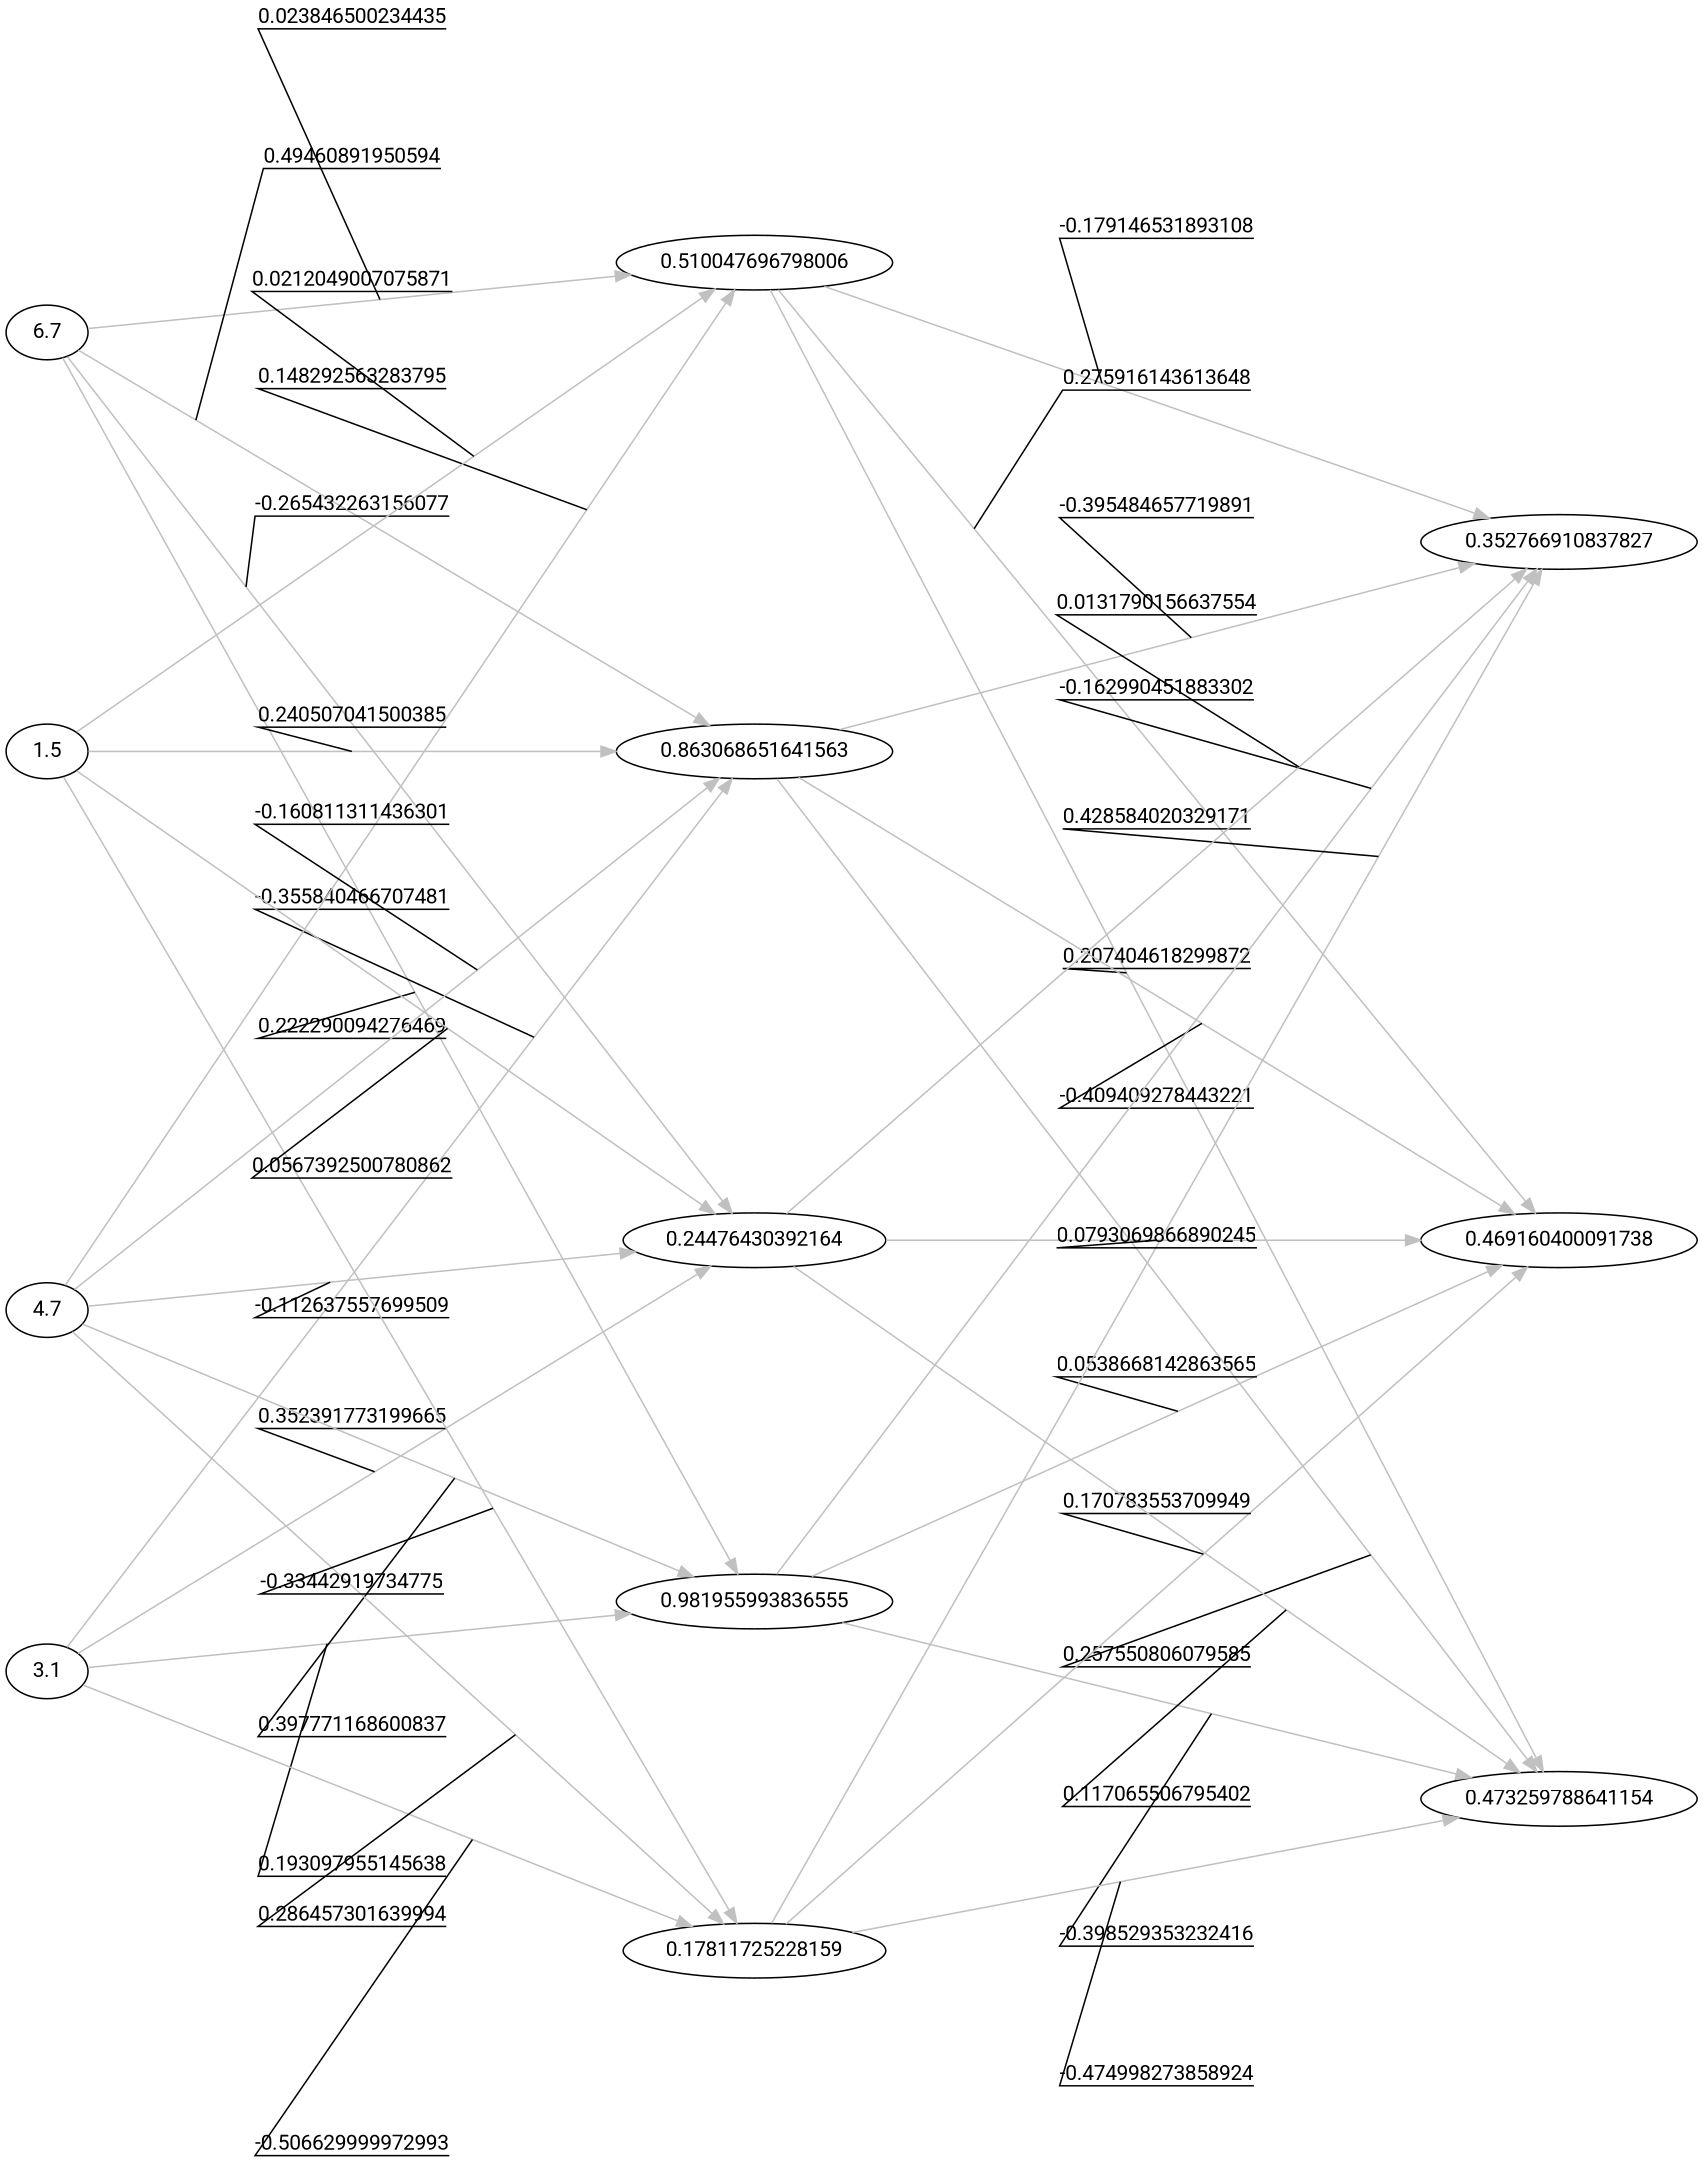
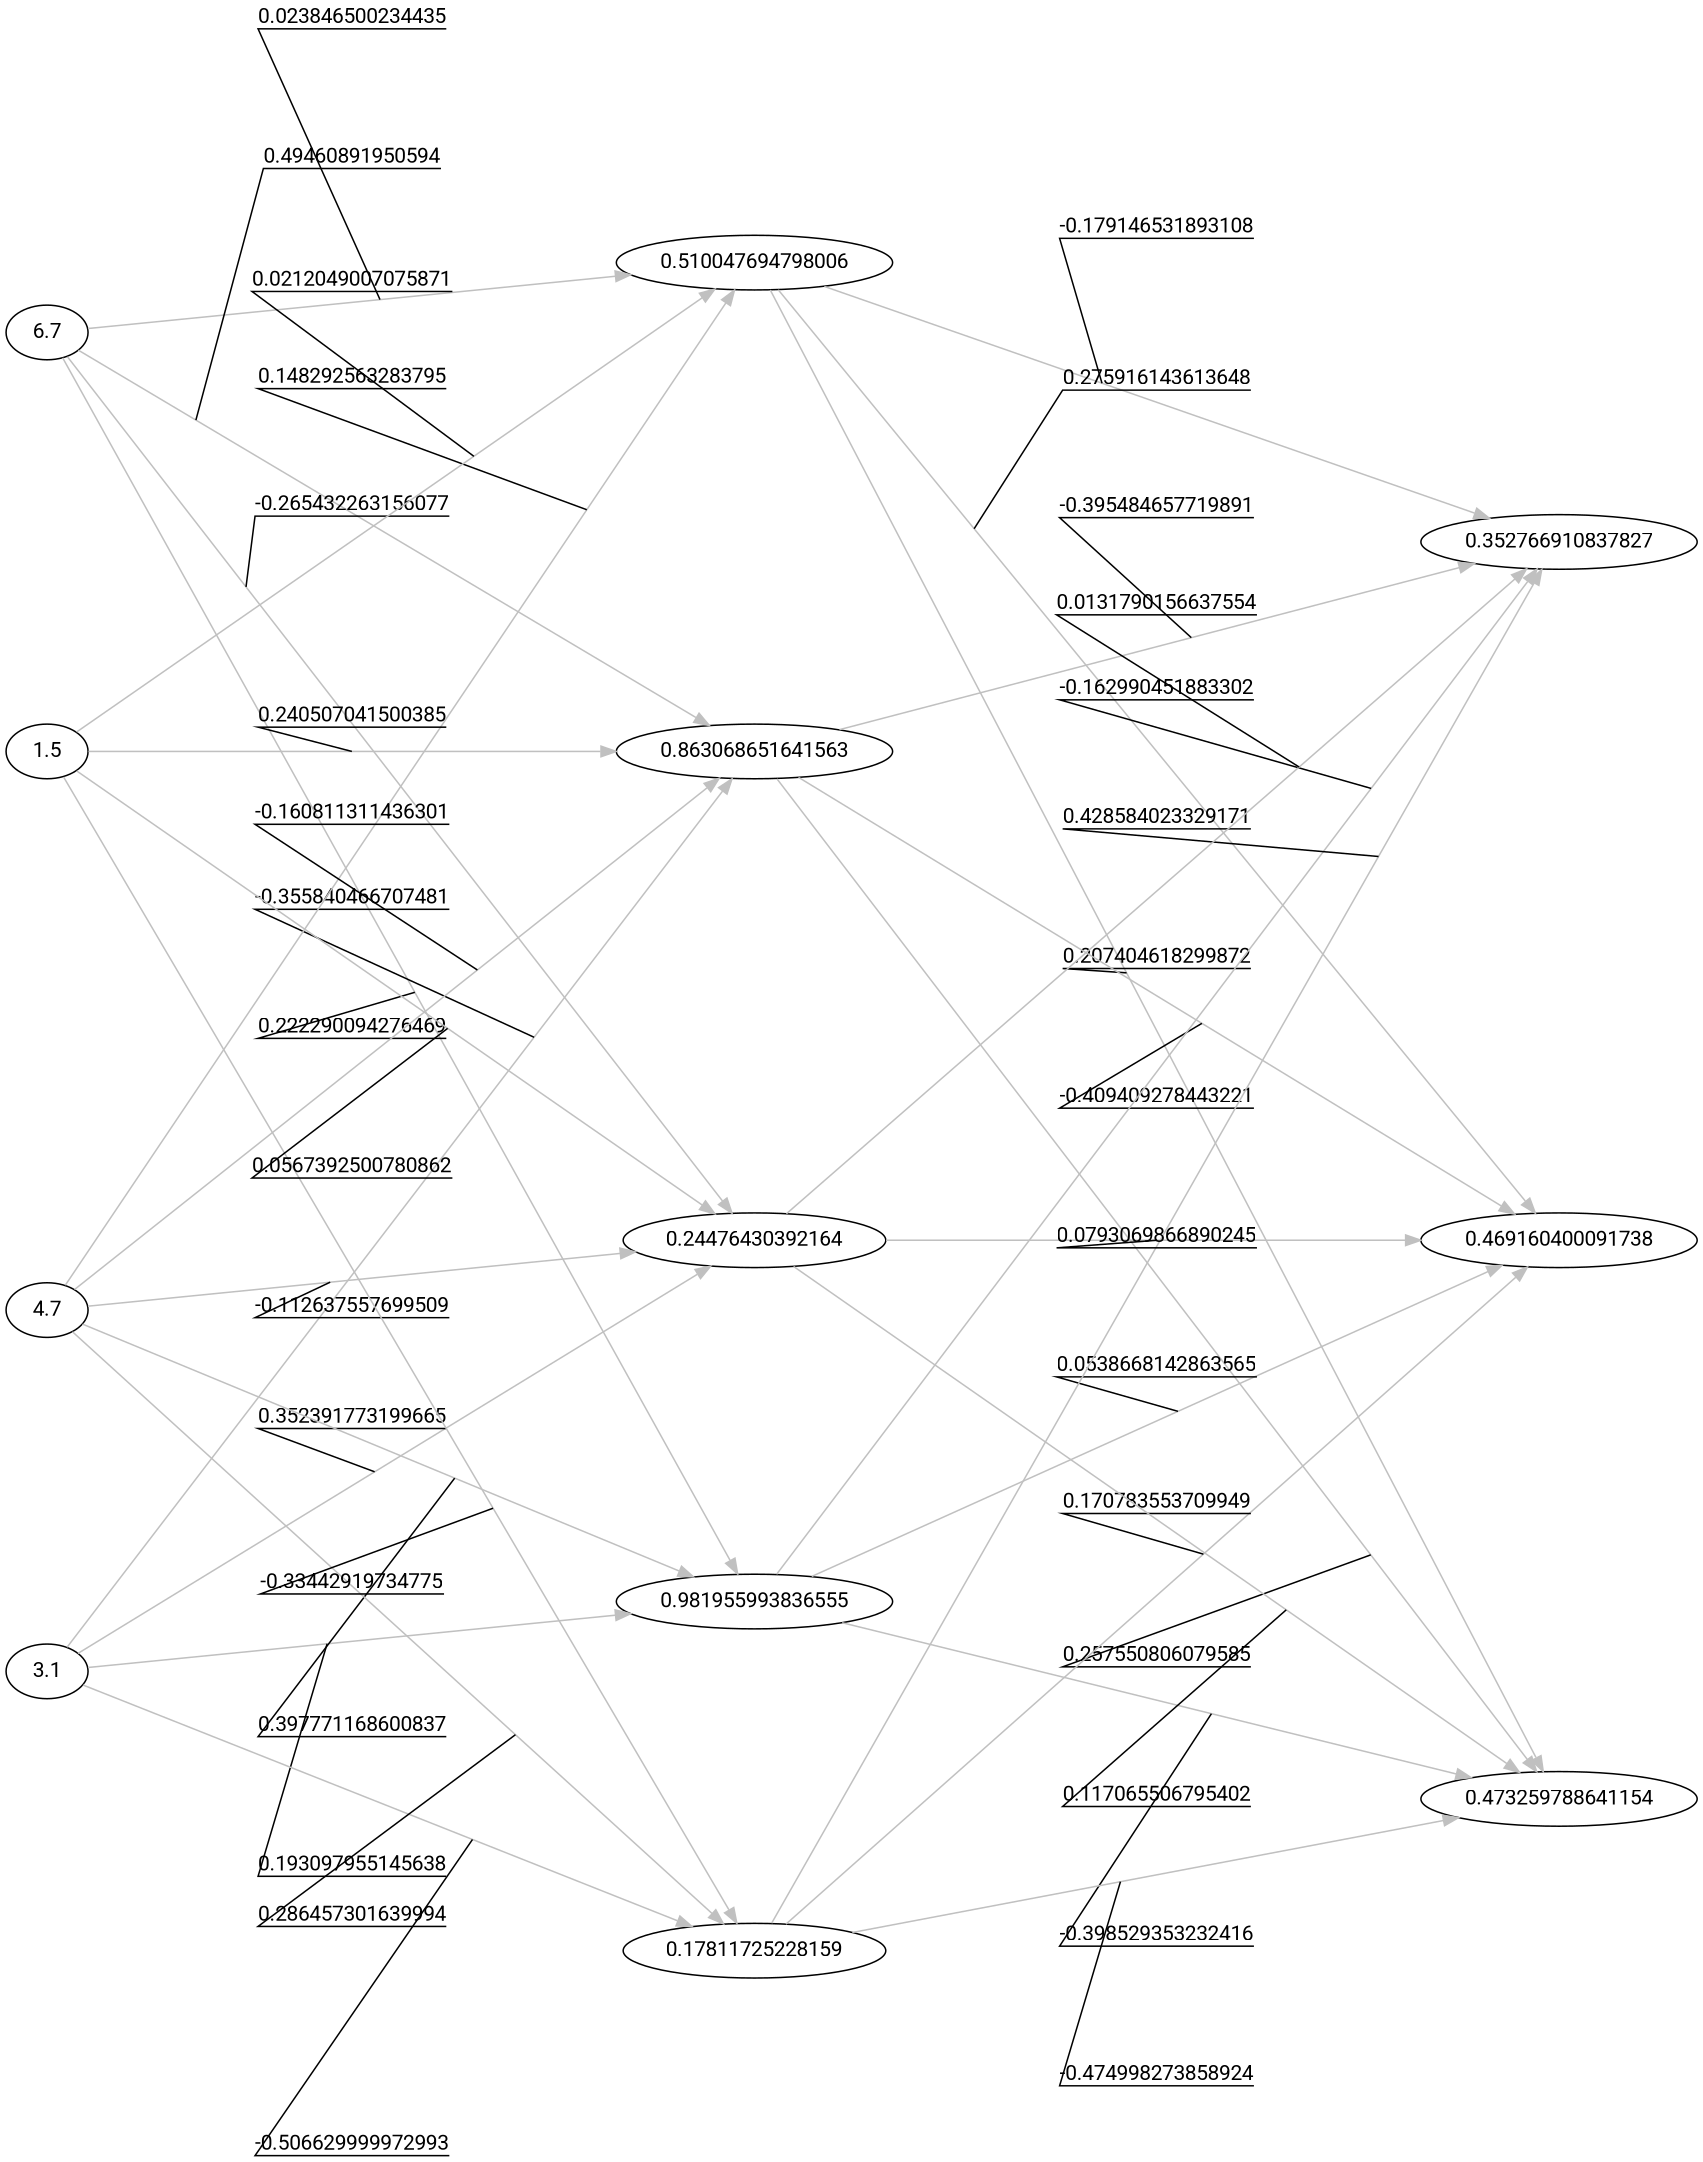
node "0.510047696798006": label "0.510047696798006" -> "0.510047694798006"
edge "0.17811725228159" -> "0.352766910837827": label "0.428584020329171" -> "0.428584023329171"
